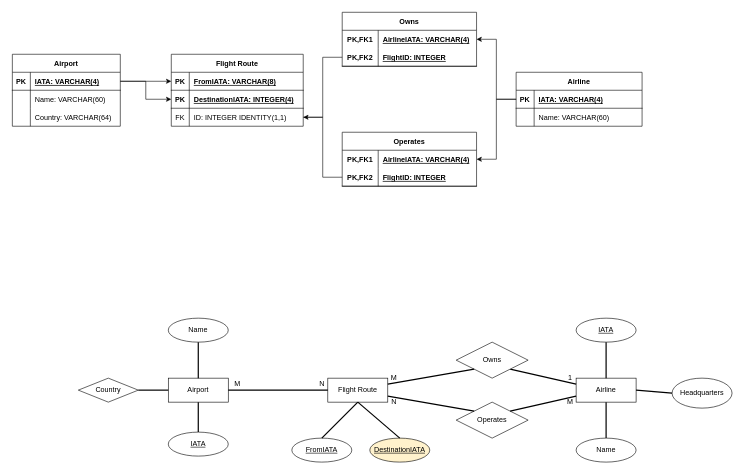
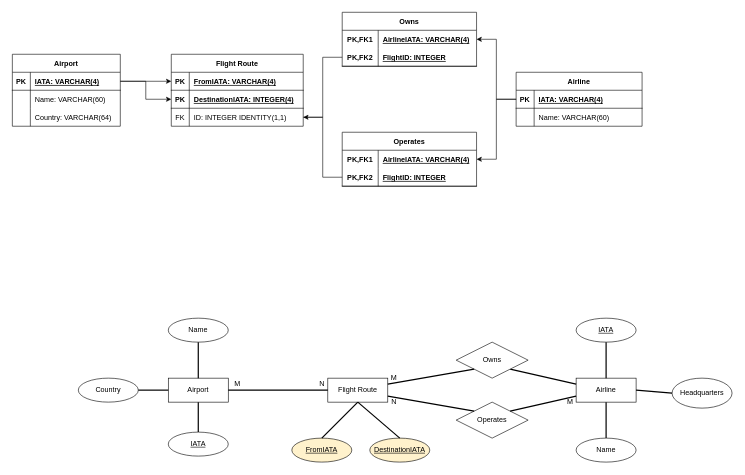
node "FromIATA: VARCHAR(8)": label "FromIATA: VARCHAR(8)" -> "FromIATA: VARCHAR(4)"
node "1": removed
node "Country": shape diamond -> ellipse
node "FromIATA": fillcolor #ffffff -> #fff2cc
